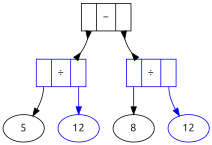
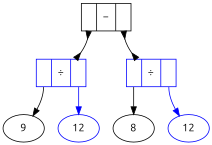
node "5": label "5" -> "9"
